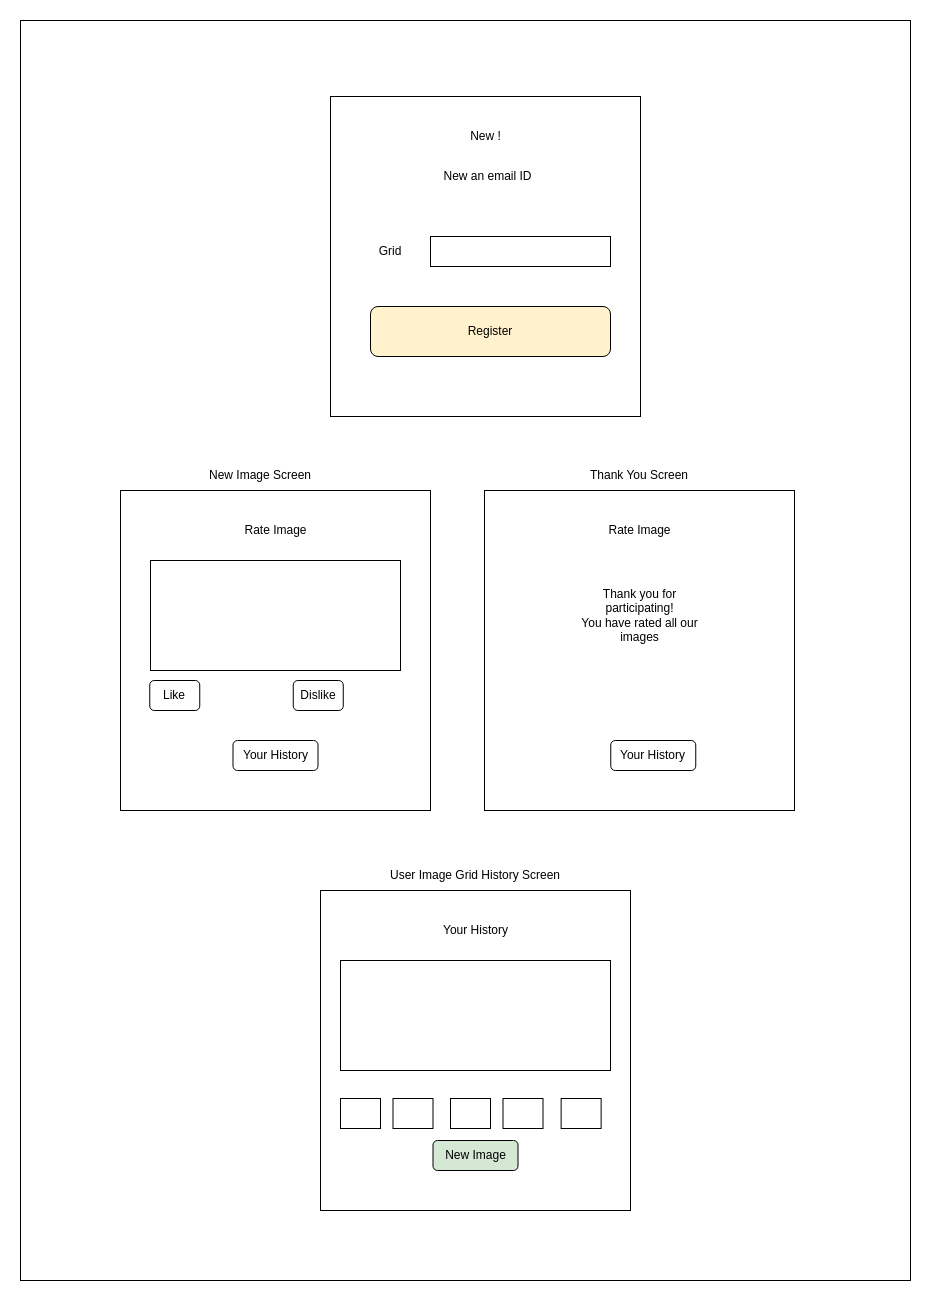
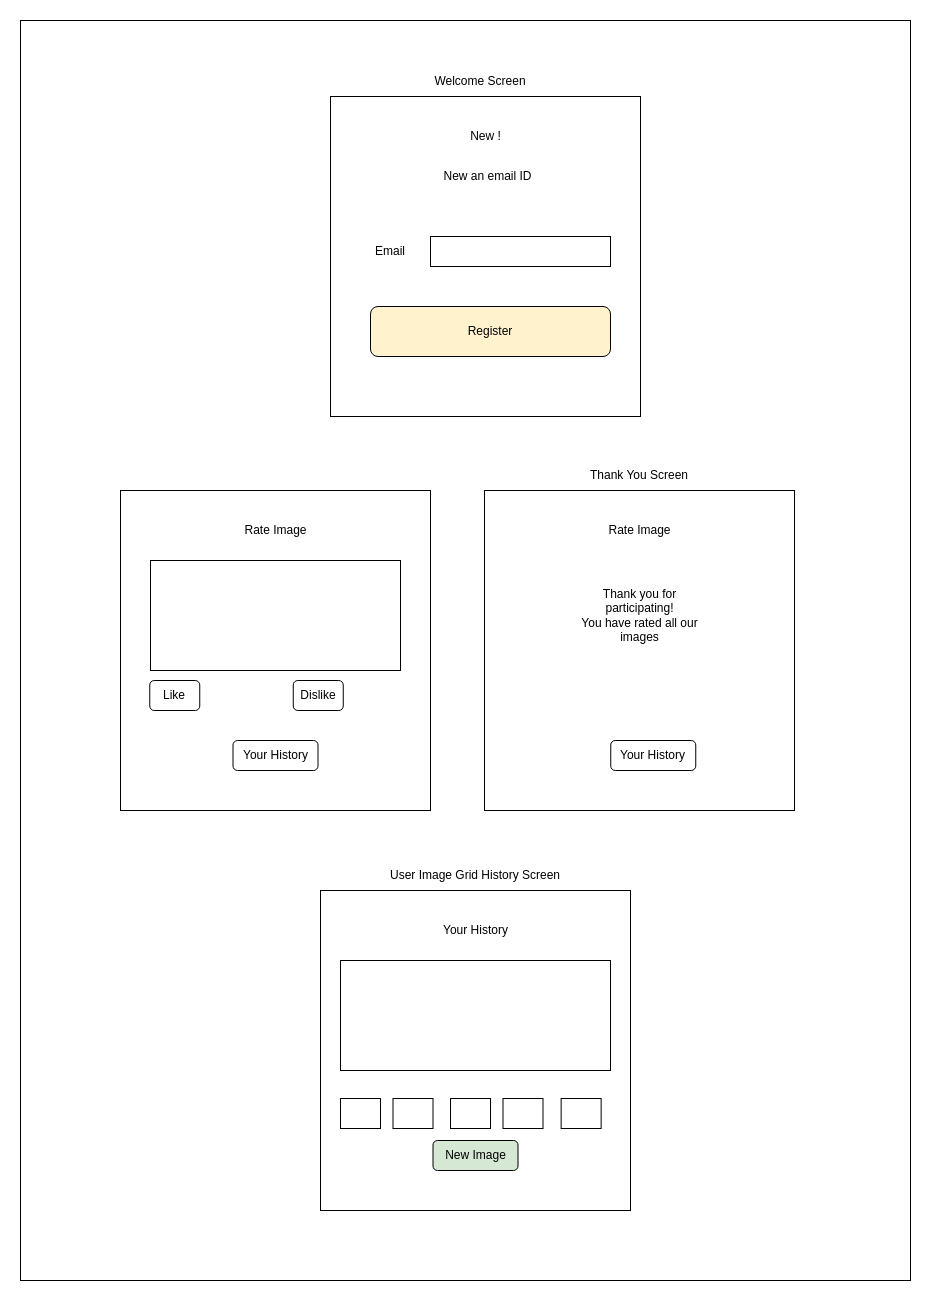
node "Welcome Screen": added
node "Grid": label "Grid" -> "Email"
node "New Image Screen": removed
